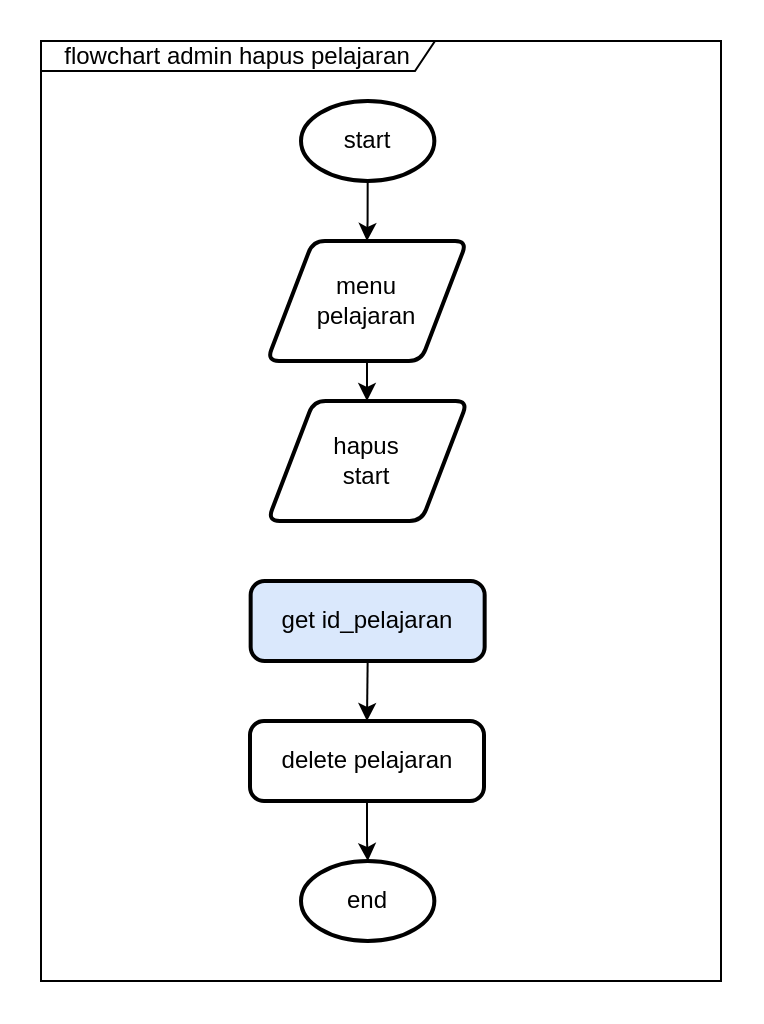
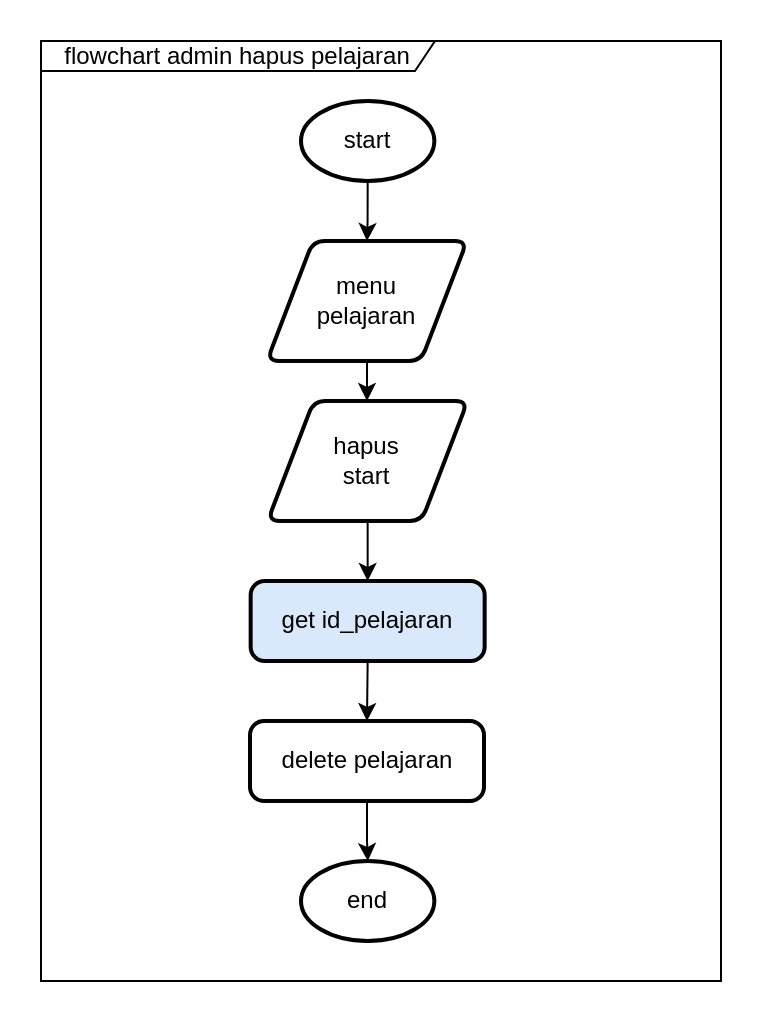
edge "hapus start" -> "get id_pelajaran": added
